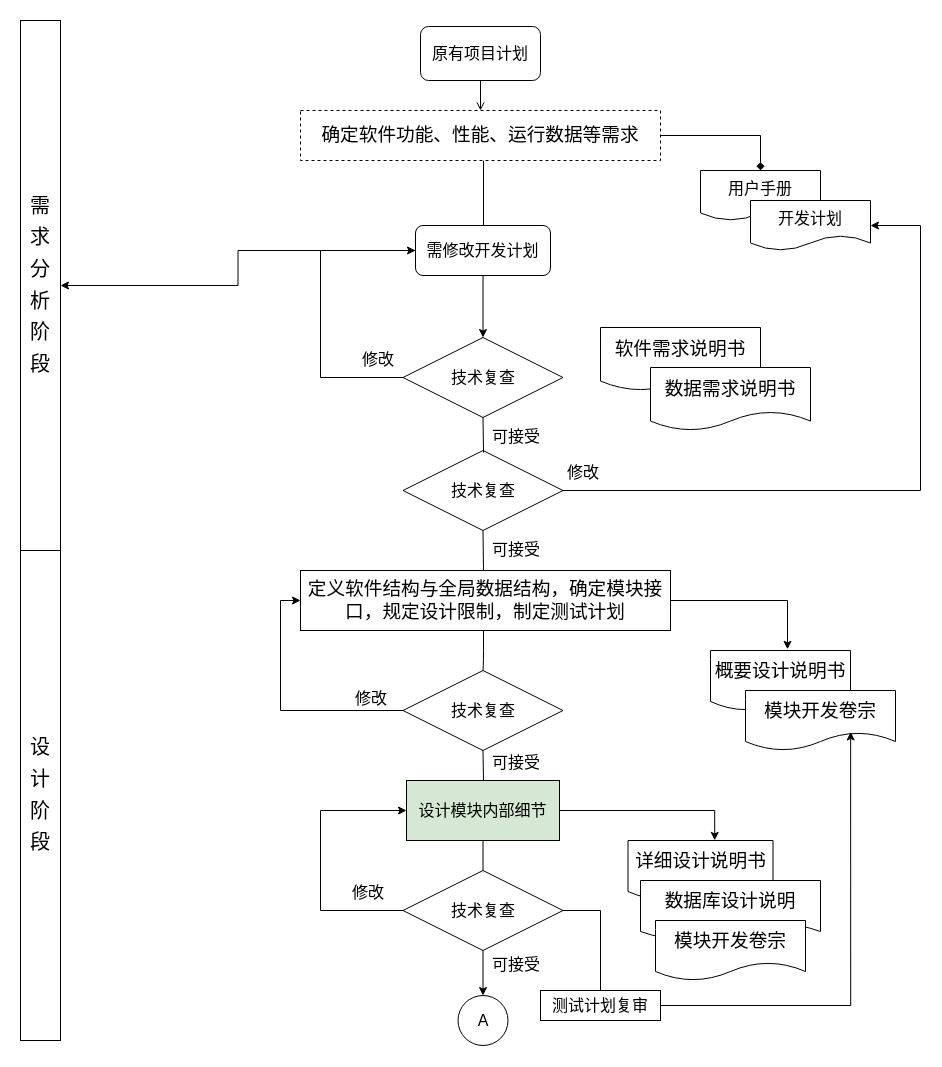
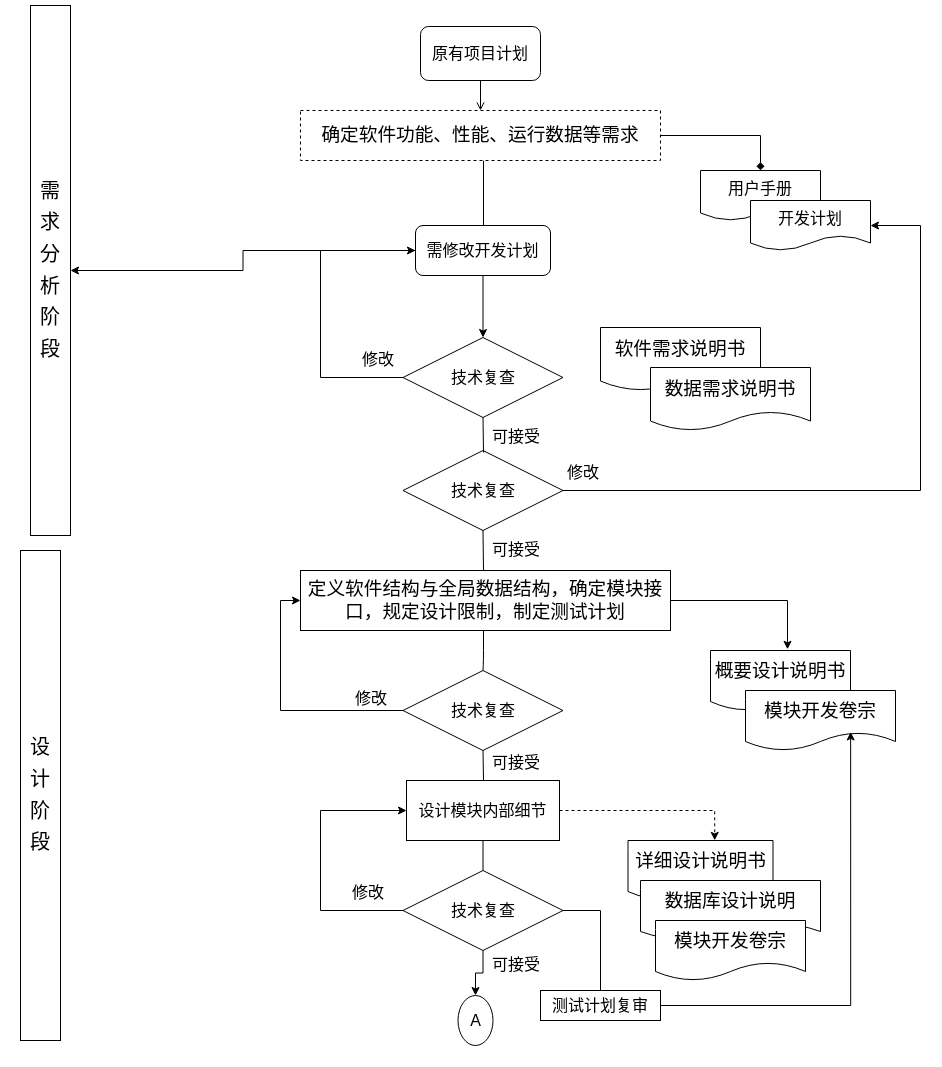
node "需求分析阶段": moved (41, 286) -> (51, 271)
node "设计模块内部细节": fillcolor #d5e8d4 -> #ffffff
edge "设计模块内部细节" -> "详细设计说明书": style solid -> dashed
node "A": size 50x50 -> 35x50
